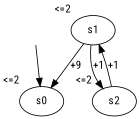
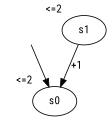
edge "s1 <=2" -> "s0 <=2": label "+9" -> "+1"
node "s2 <=2": removed
